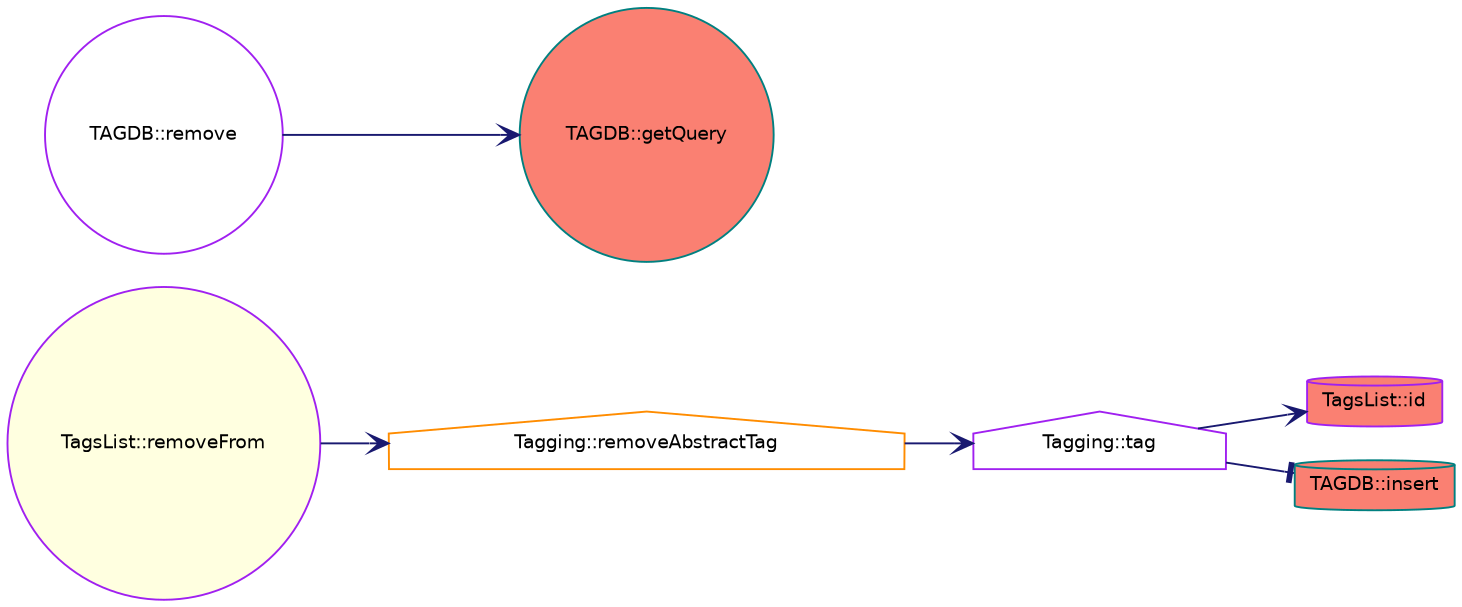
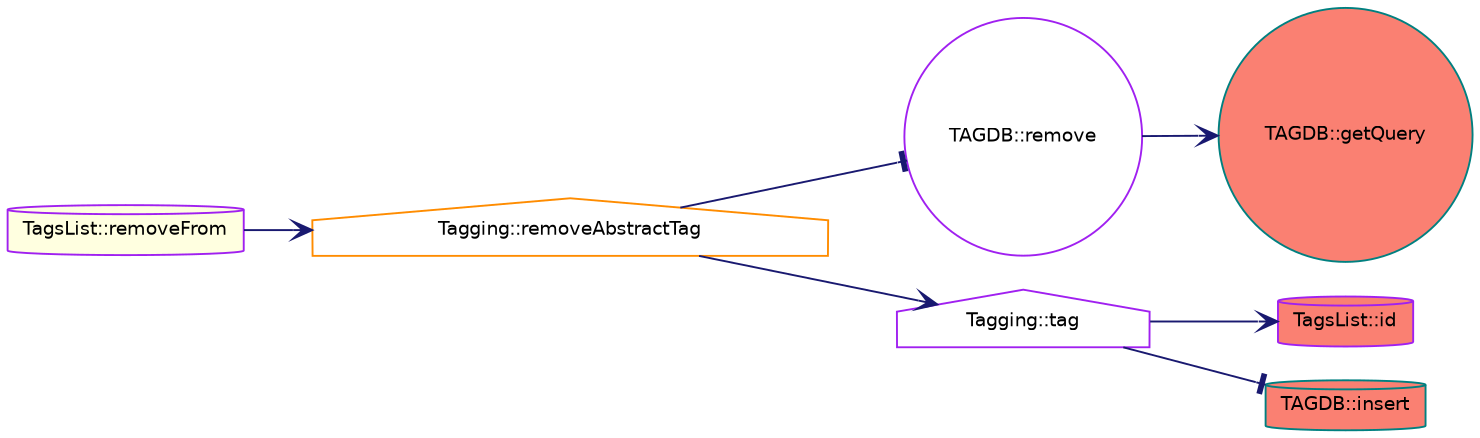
edge "Tagging::removeAbstractTag" -> "TAGDB::remove": added
node "TagsList::removeFrom": shape circle -> cylinder
